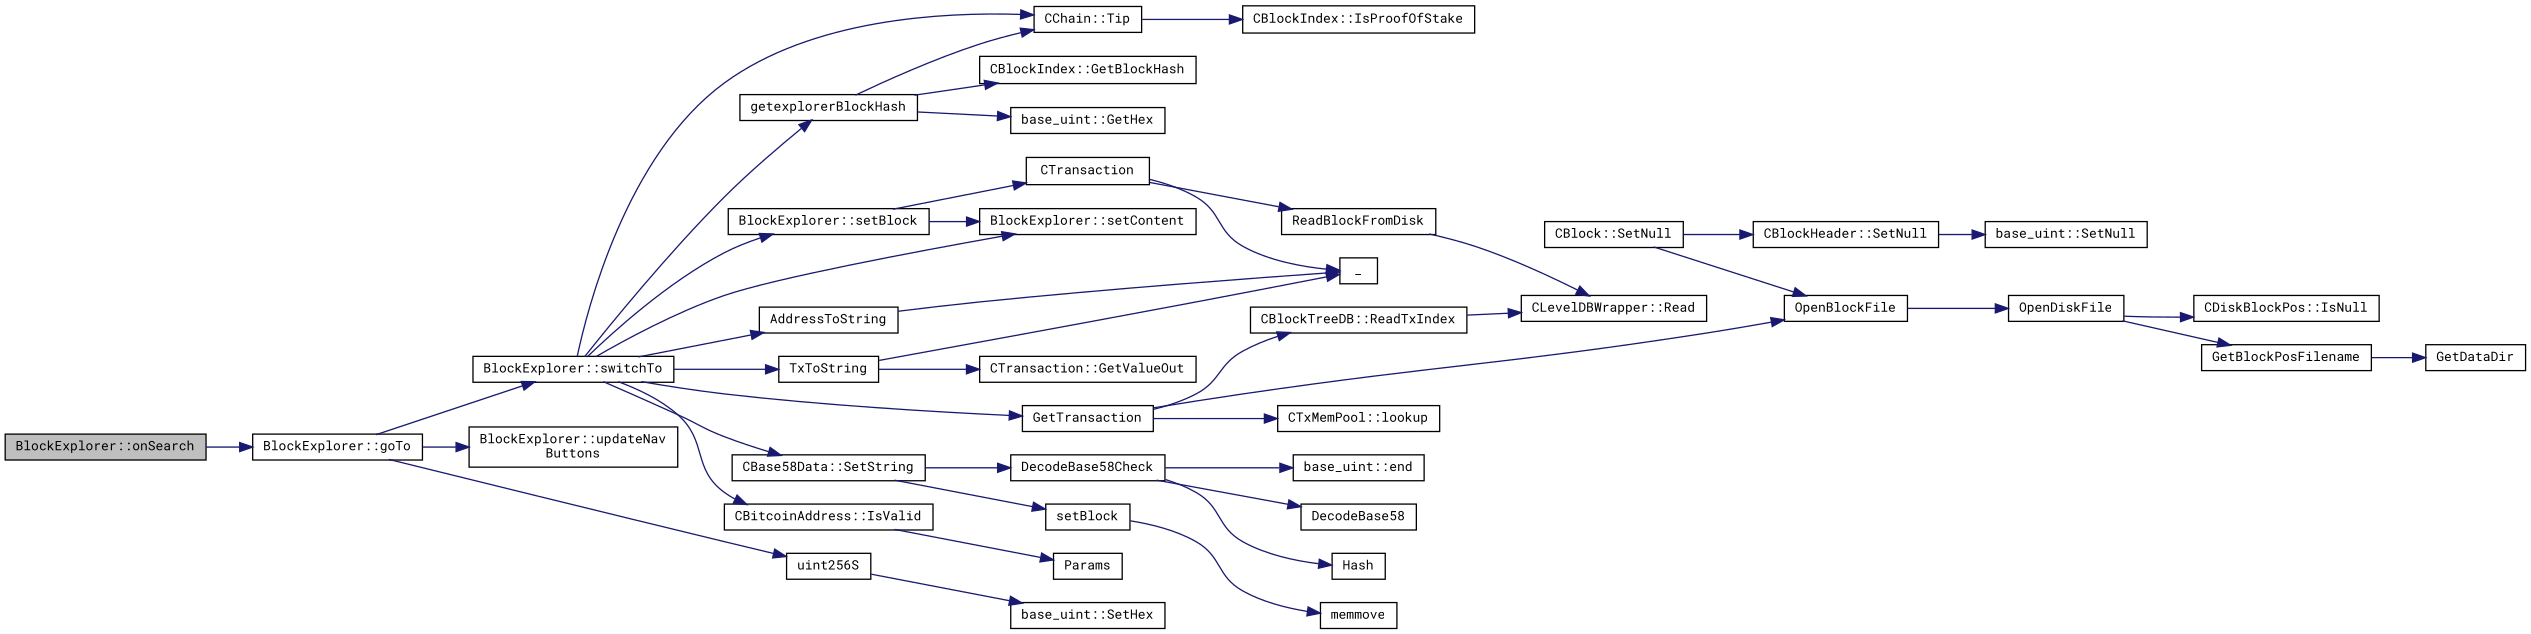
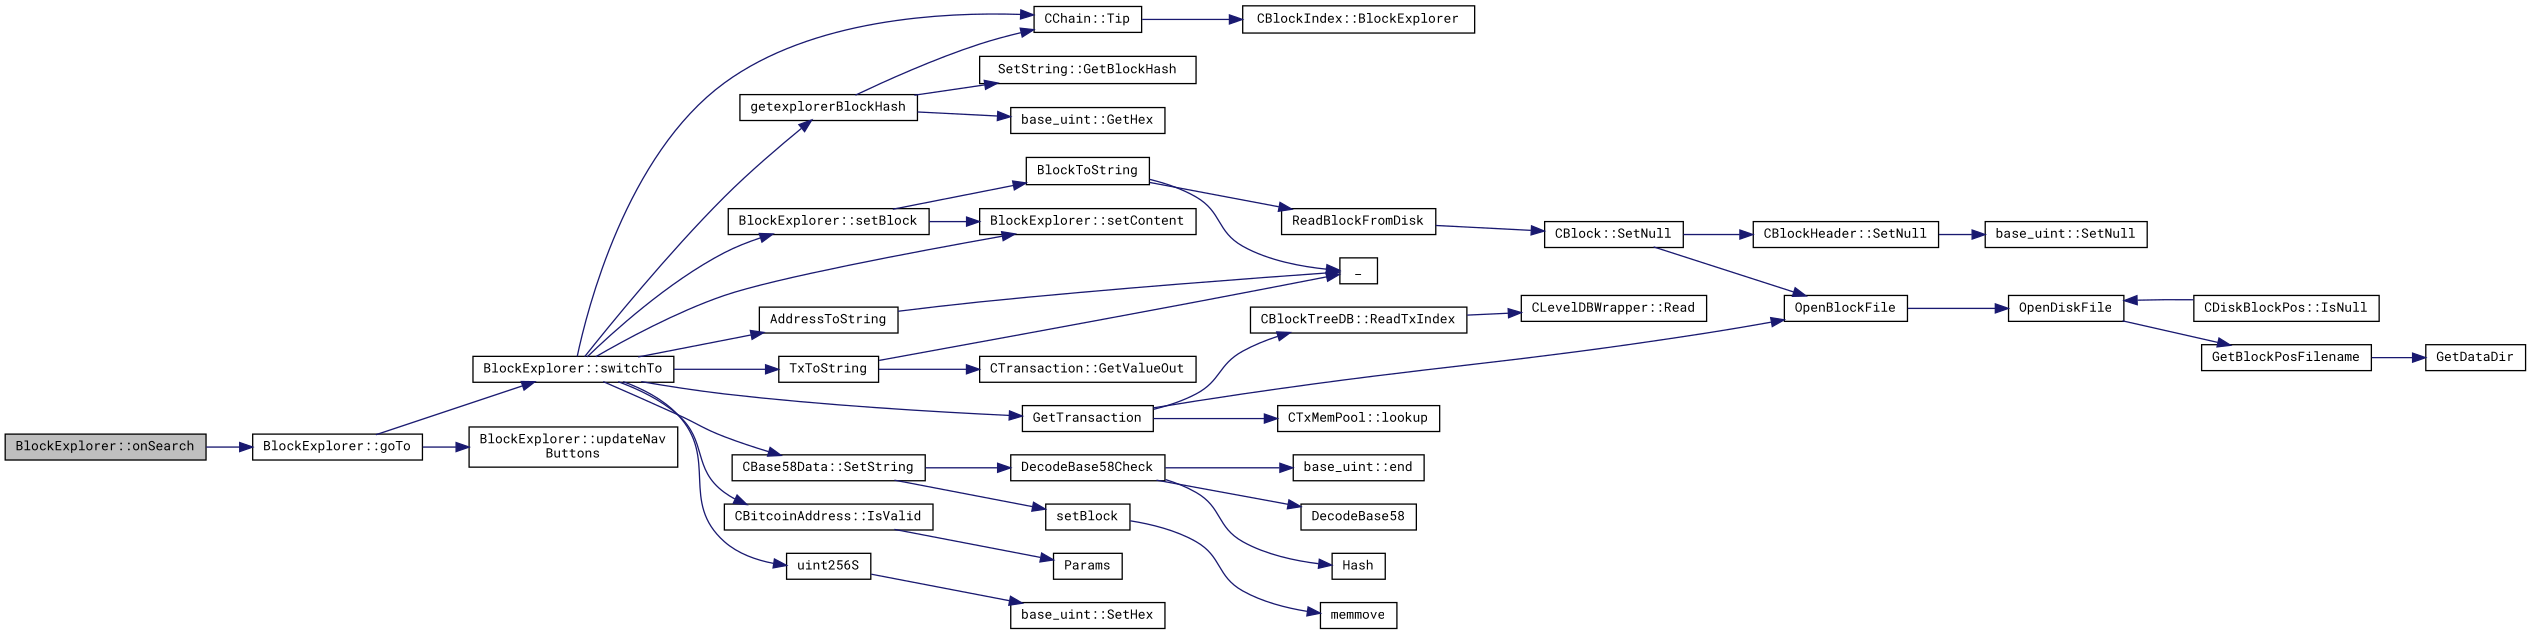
node "CBlockIndex::IsProofOfStake": label "CBlockIndex::IsProofOfStake" -> "CBlockIndex::BlockExplorer"
node "CBlockIndex::GetBlockHash": label "CBlockIndex::GetBlockHash" -> "SetString::GetBlockHash"
node "CTransaction": label "CTransaction" -> "BlockToString"
edge "ReadBlockFromDisk" -> "CLevelDBWrapper::Read": now "ReadBlockFromDisk" -> "CBlock::SetNull"
edge "OpenDiskFile" -> "CDiskBlockPos::IsNull": reversed
edge "BlockExplorer::goTo" -> "uint256S": now "BlockExplorer::switchTo" -> "uint256S"
